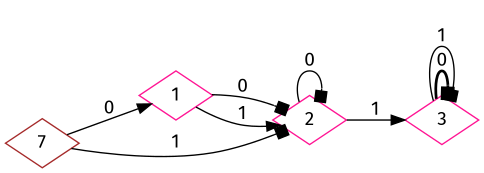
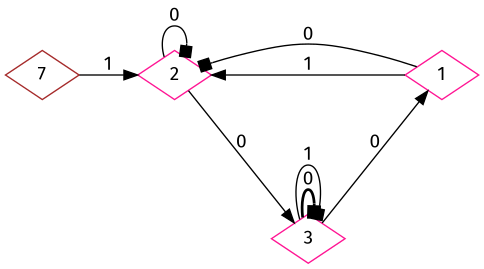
edge "2" -> "3": label "1" -> "0"
edge "7" -> "1": now "3" -> "1"
edge "7" -> "2": arrowhead box -> normal
